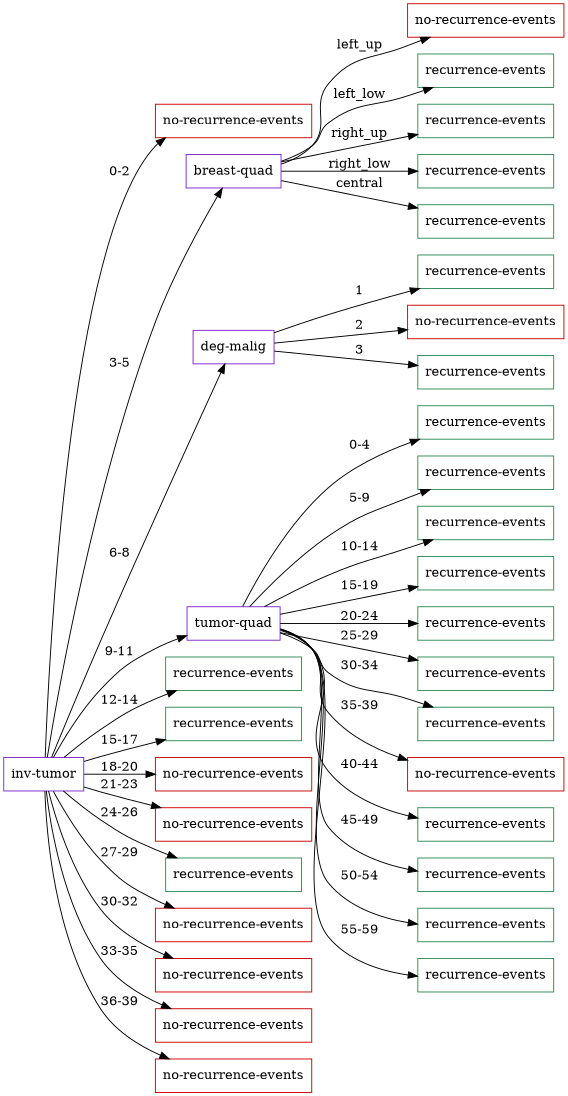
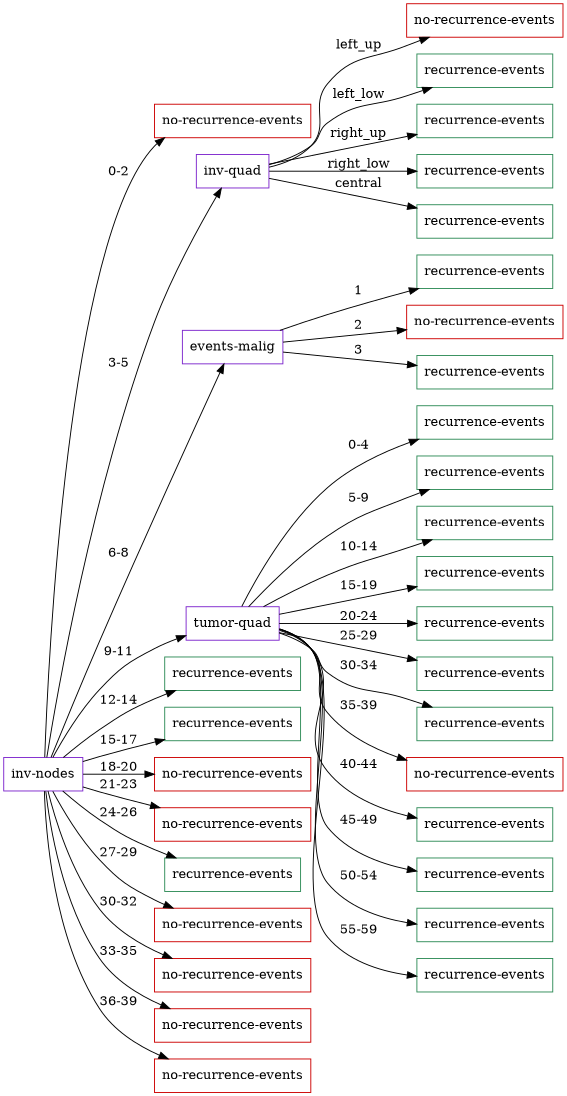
node "breast-quad": label "breast-quad" -> "inv-quad"
node "deg-malig": label "deg-malig" -> "events-malig"
node "inv-tumor": label "inv-tumor" -> "inv-nodes"
